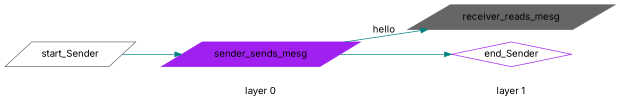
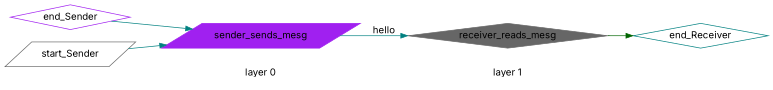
node "receiver_reads_mesg": shape parallelogram -> diamond
node "end_Receiver": added
edge "sender_sends_mesg" -> "end_Sender": reversed
